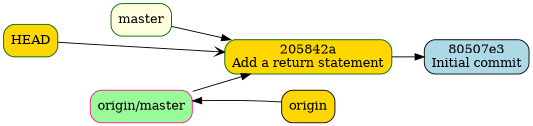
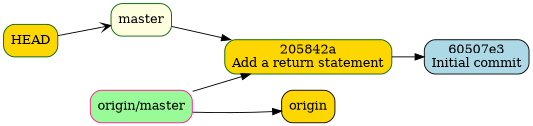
edge "HEAD" -> "205842a Add a return statement": now "HEAD" -> "master"
node "80507e3 Initial commit": label "80507e3 Initial commit" -> "60507e3 Initial commit"
edge "origin" -> "origin/master": reversed
